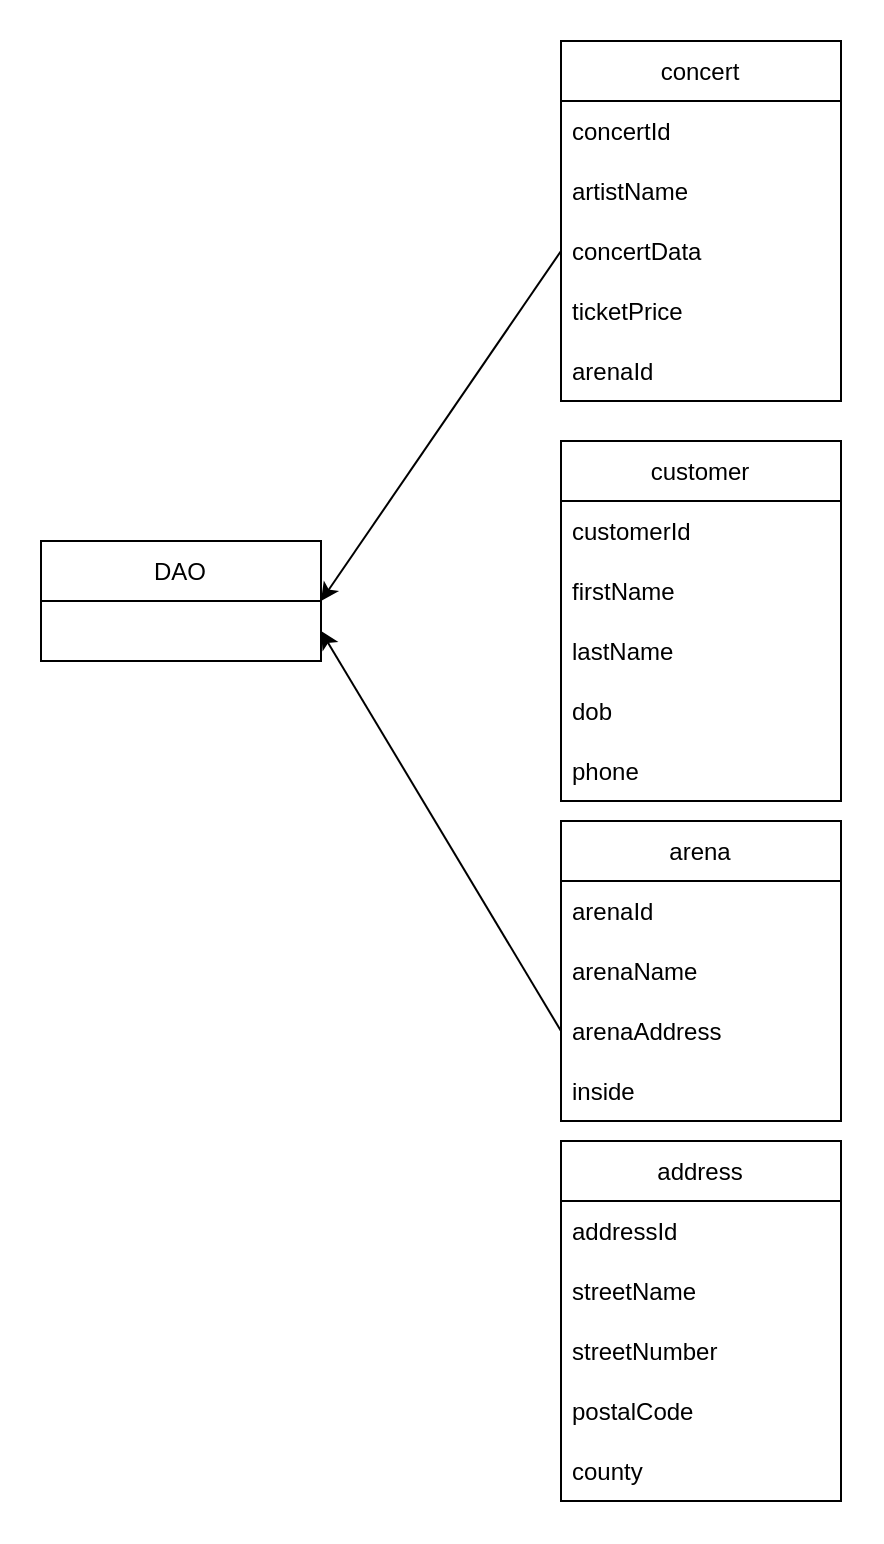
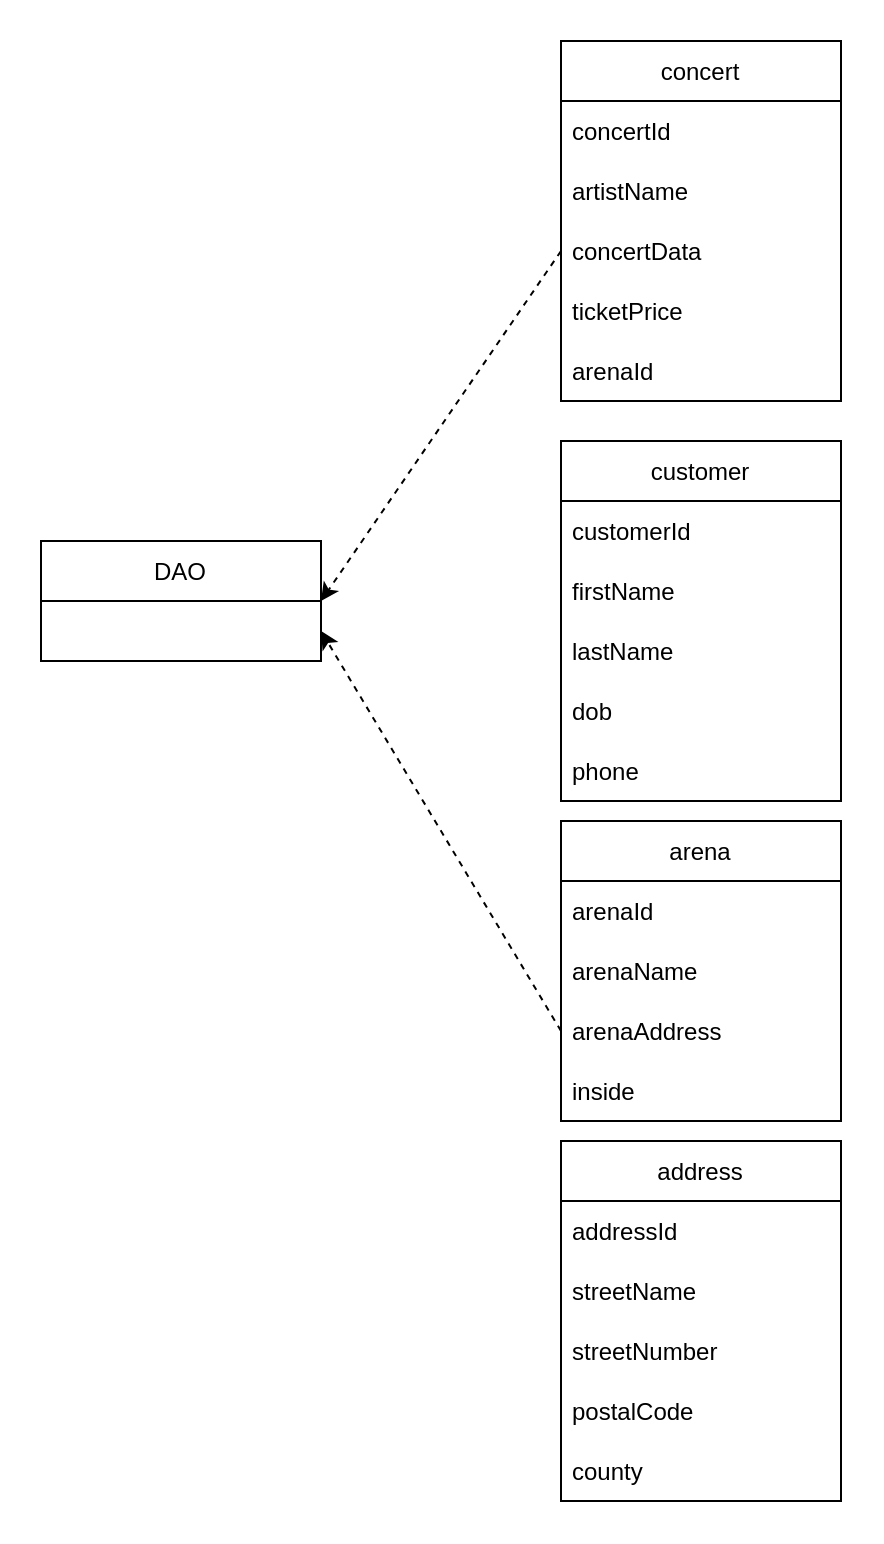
edge "concertData" -> "DAO": style solid -> dashed
edge "arenaAddress" -> "DAO": style solid -> dashed
